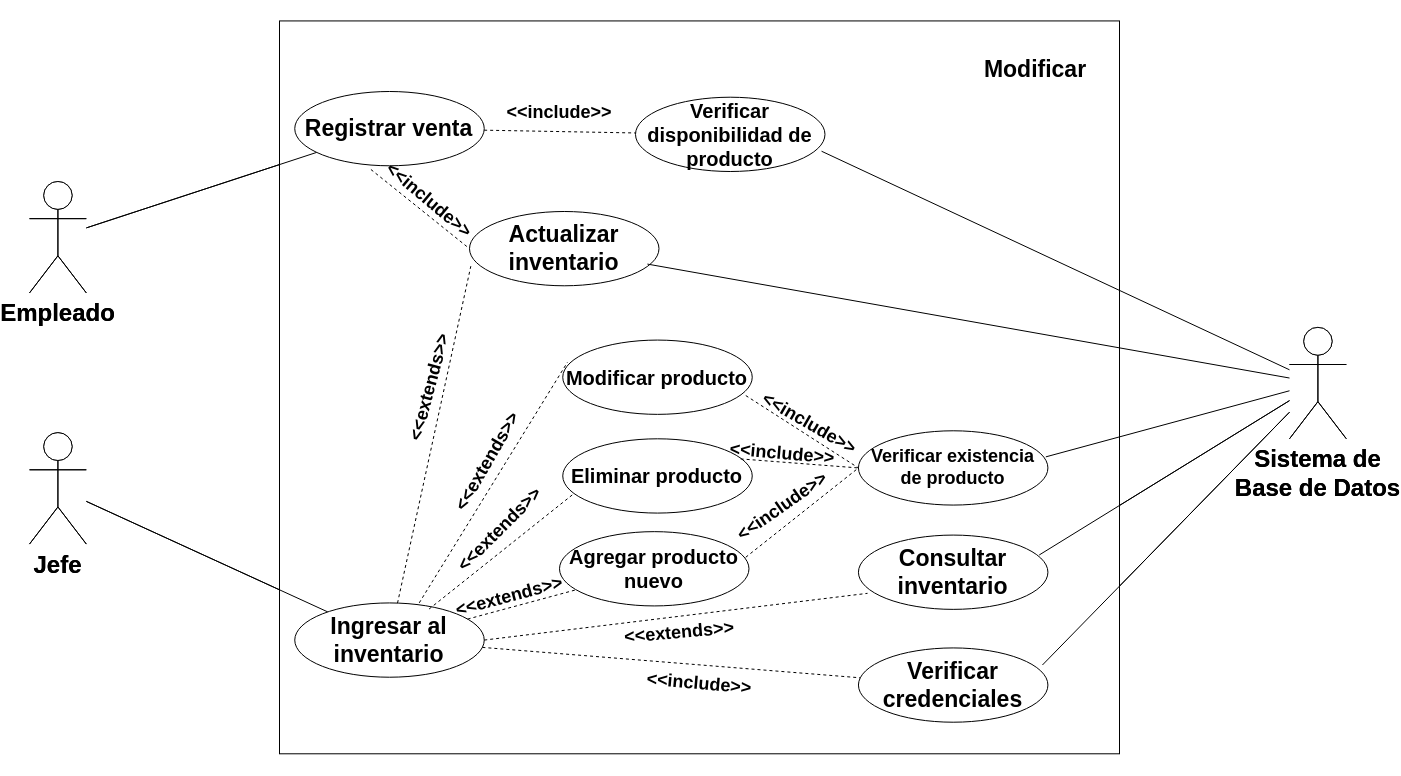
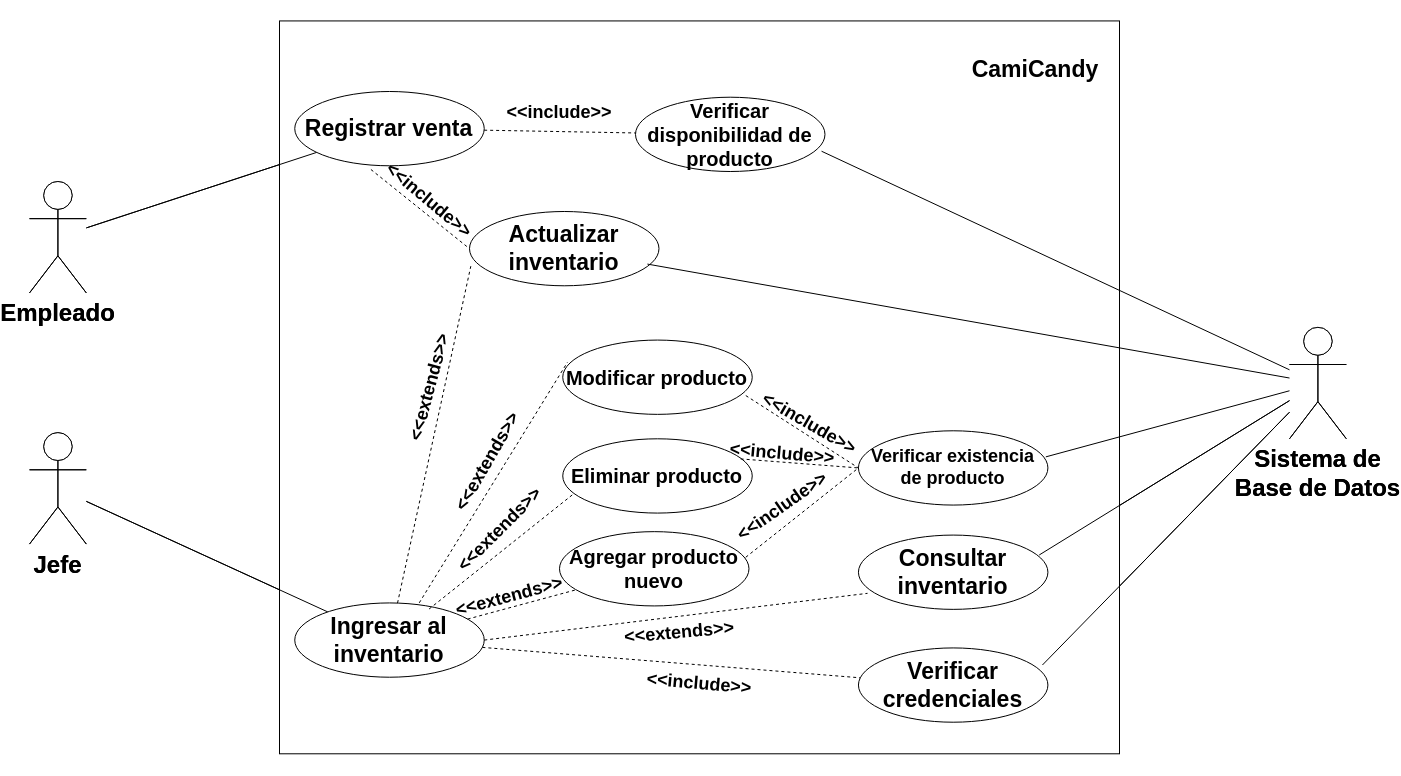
node "Modificar": label "Modificar" -> "CamiCandy"
